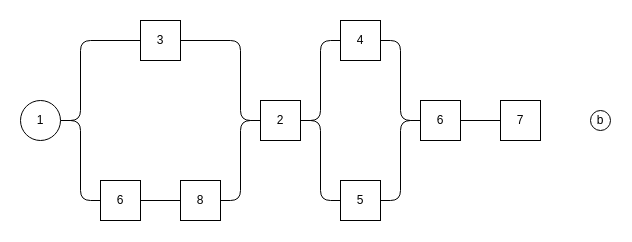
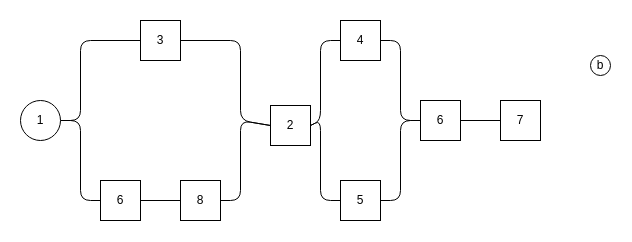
node "2": moved (281, 121) -> (291, 126)
node "b": moved (601, 121) -> (601, 66)
